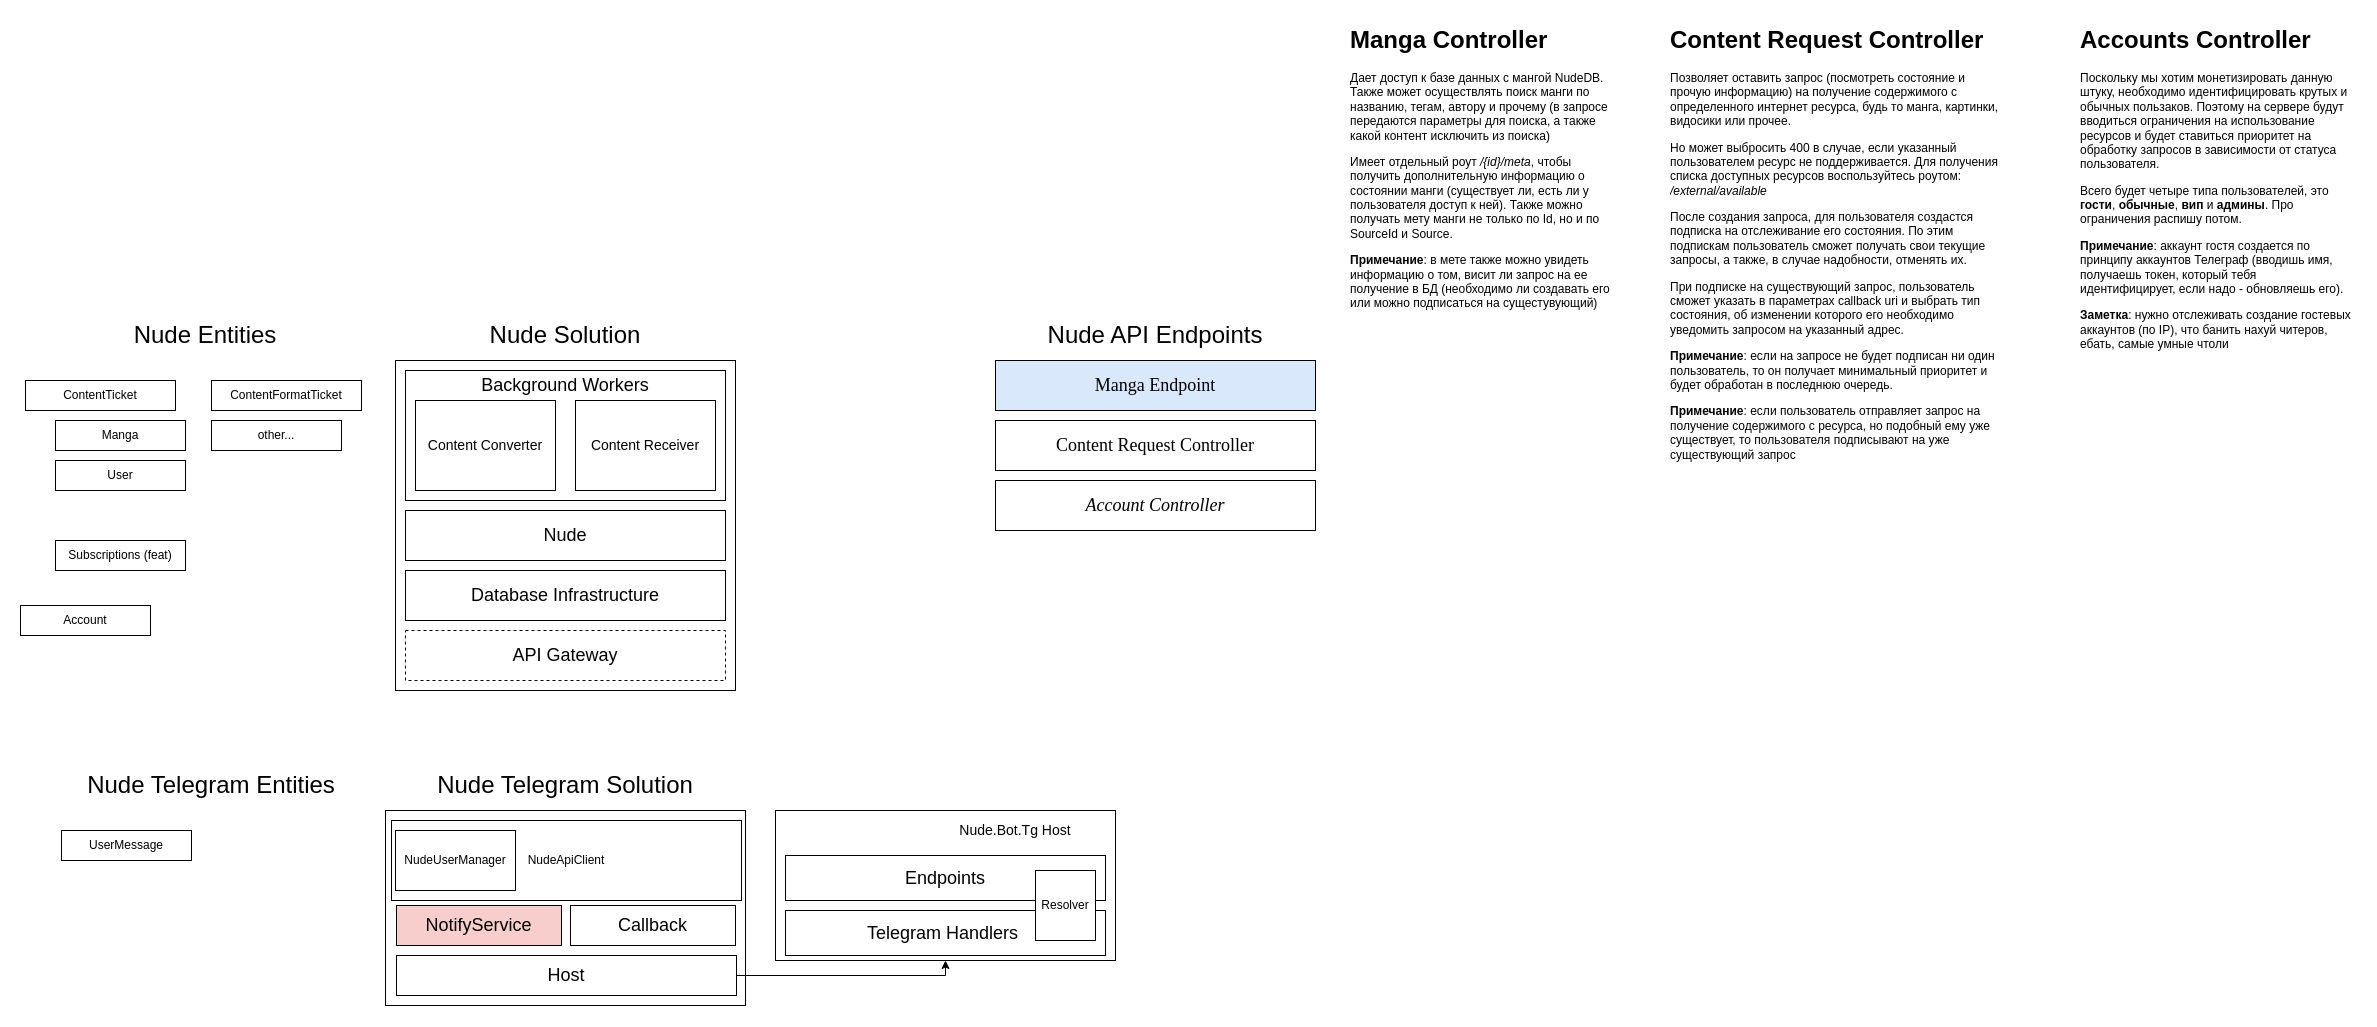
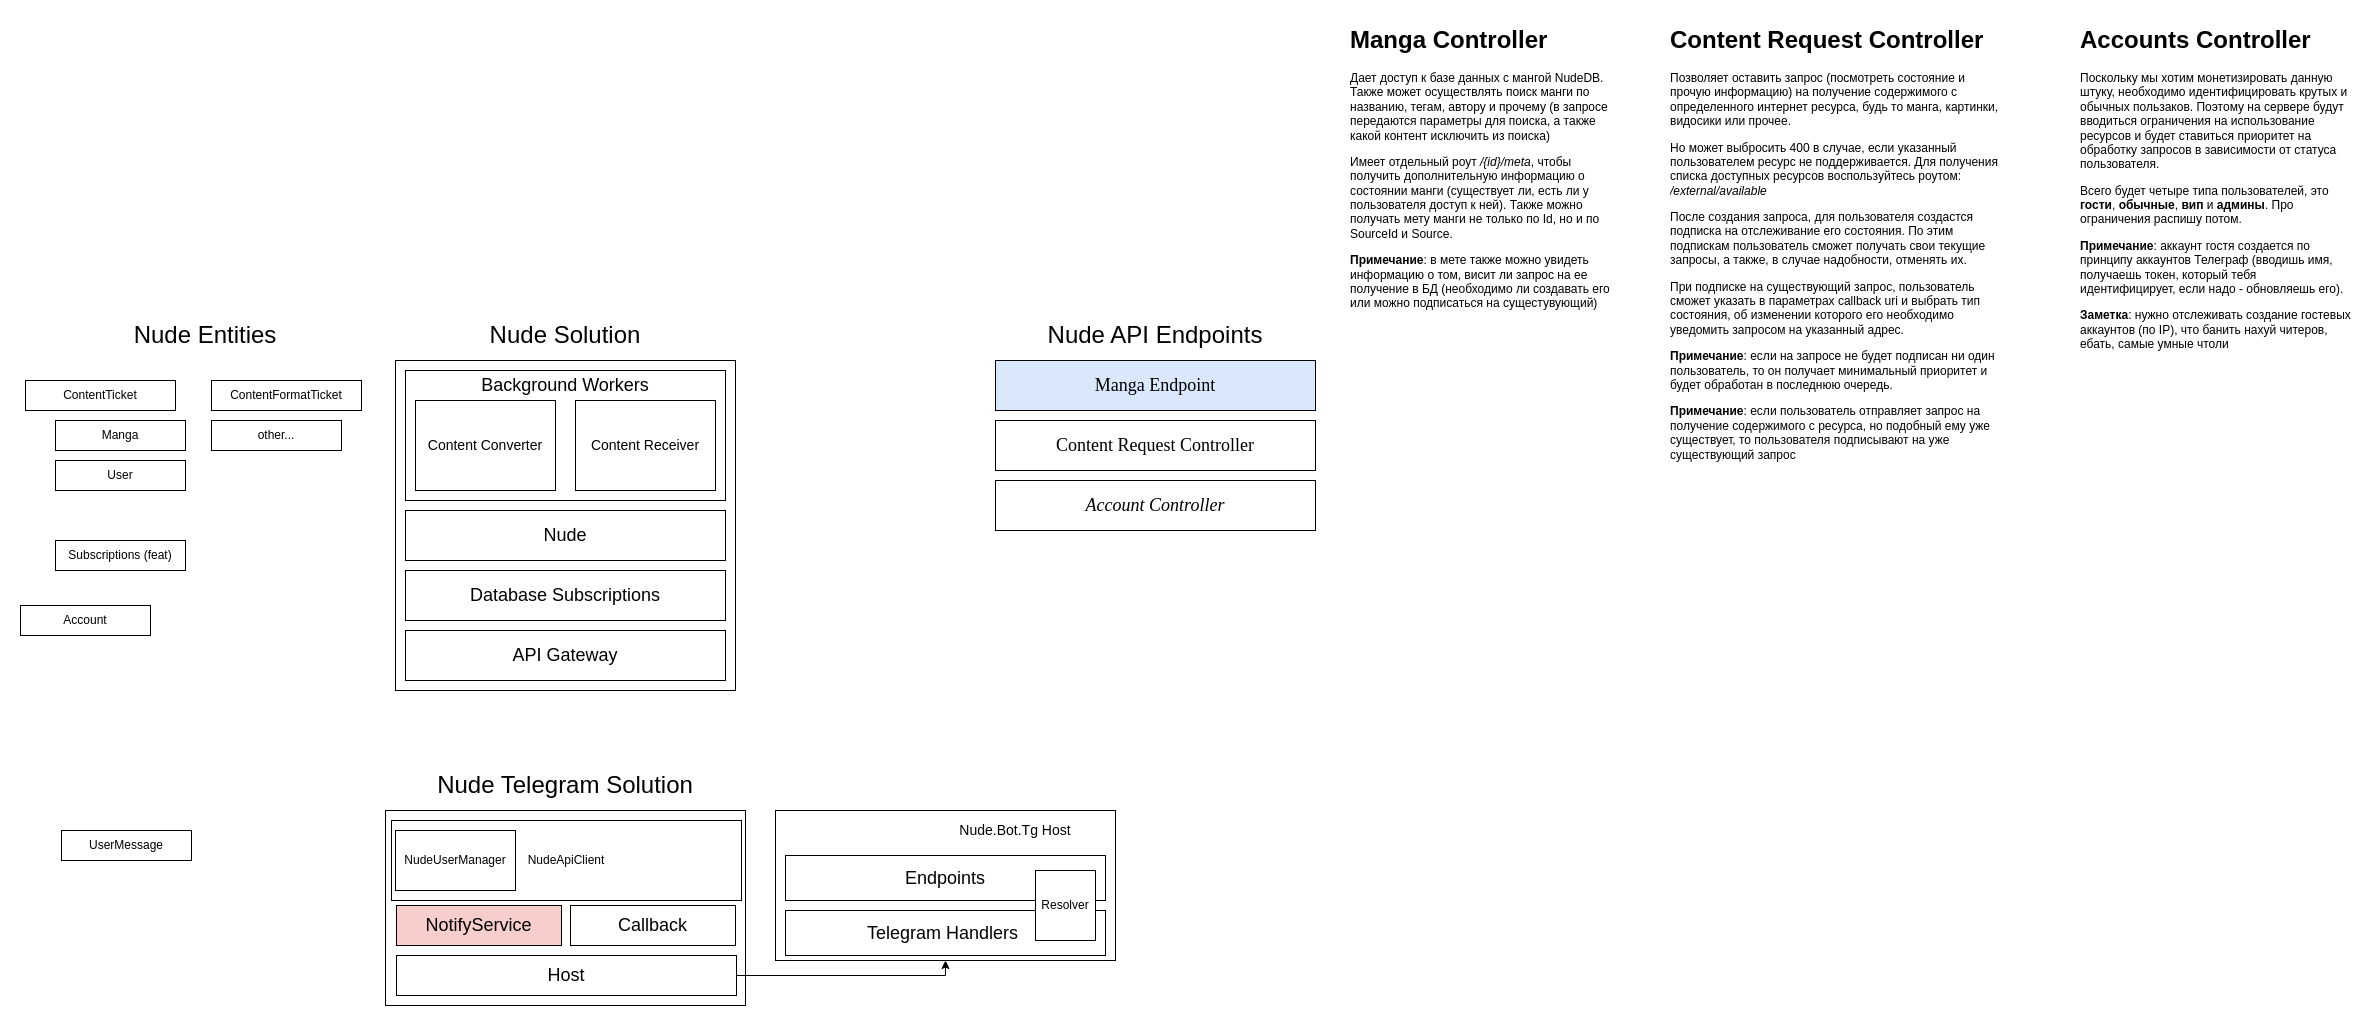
node "Database Infrastructure": label "Database Infrastructure" -> "Database Subscriptions"
node "API Gateway": style dashed -> solid
node "Nude Telegram Entities": removed
